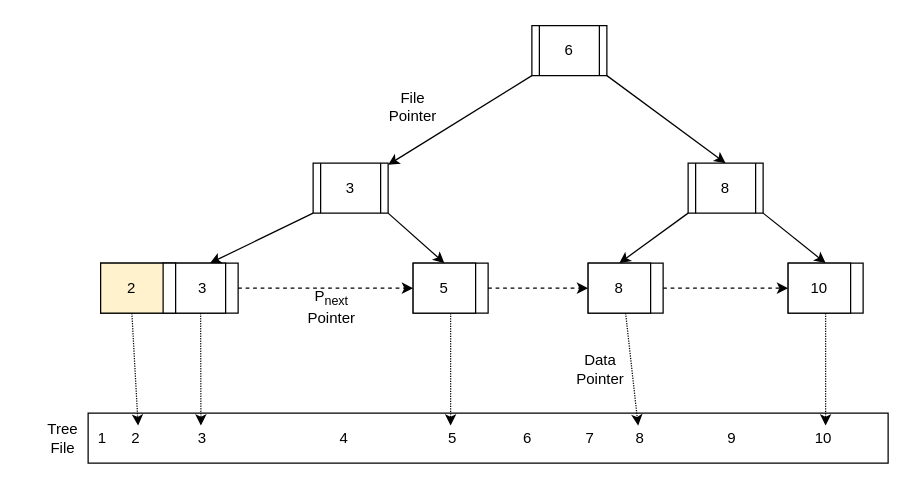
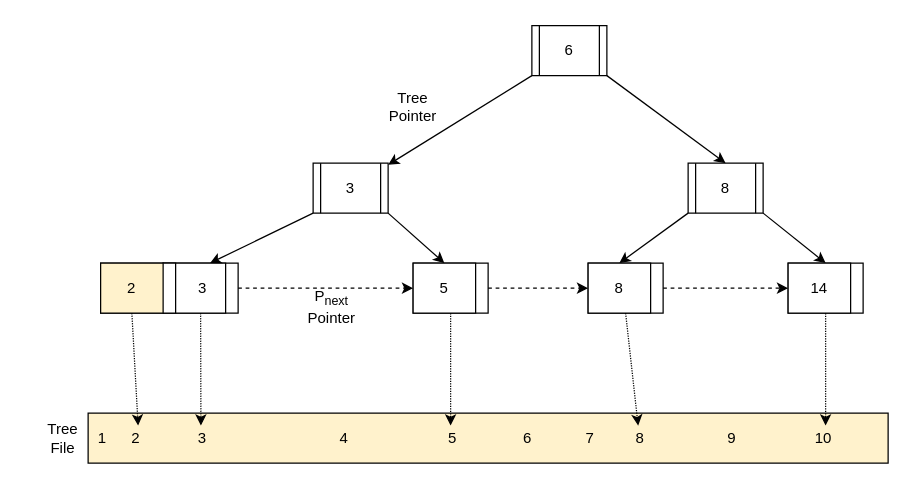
node "File Pointer": label "File Pointer" -> "Tree Pointer"
node "10": label "10" -> "14"
node "Data Pointer": removed
node "1 2 3 4 5 6 7 8 9 10": fillcolor #ffffff -> #fff2cc
